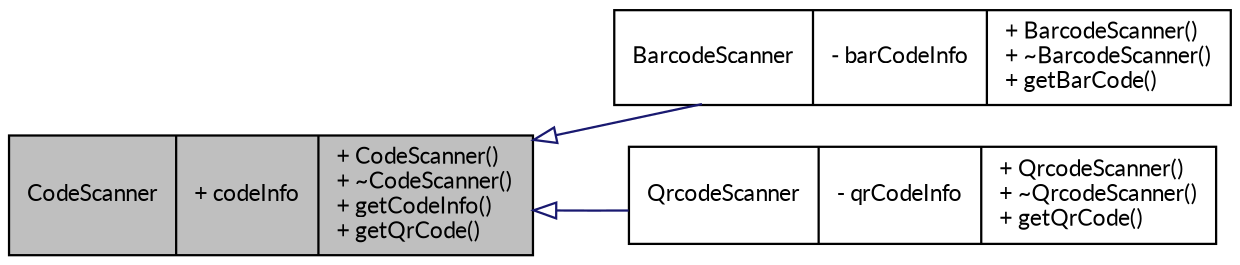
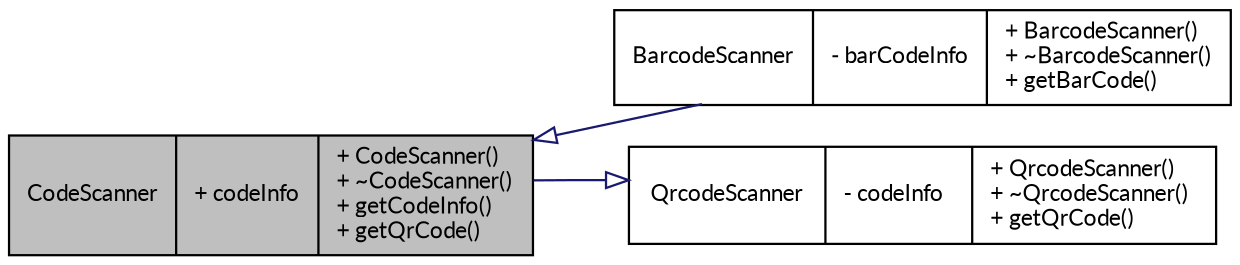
node "QrcodeScanner": text "- qrCodeInfo" -> "- codeInfo"
edge "QrcodeScanner" -> "CodeScanner": reversed
